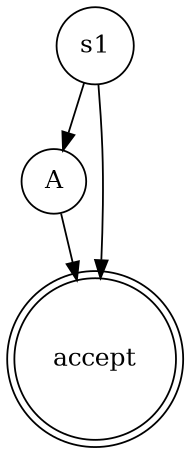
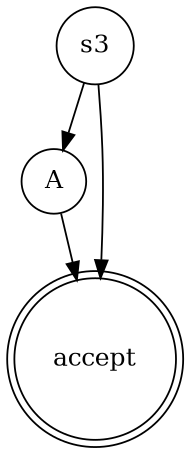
node "s1": label "s1" -> "s3"
